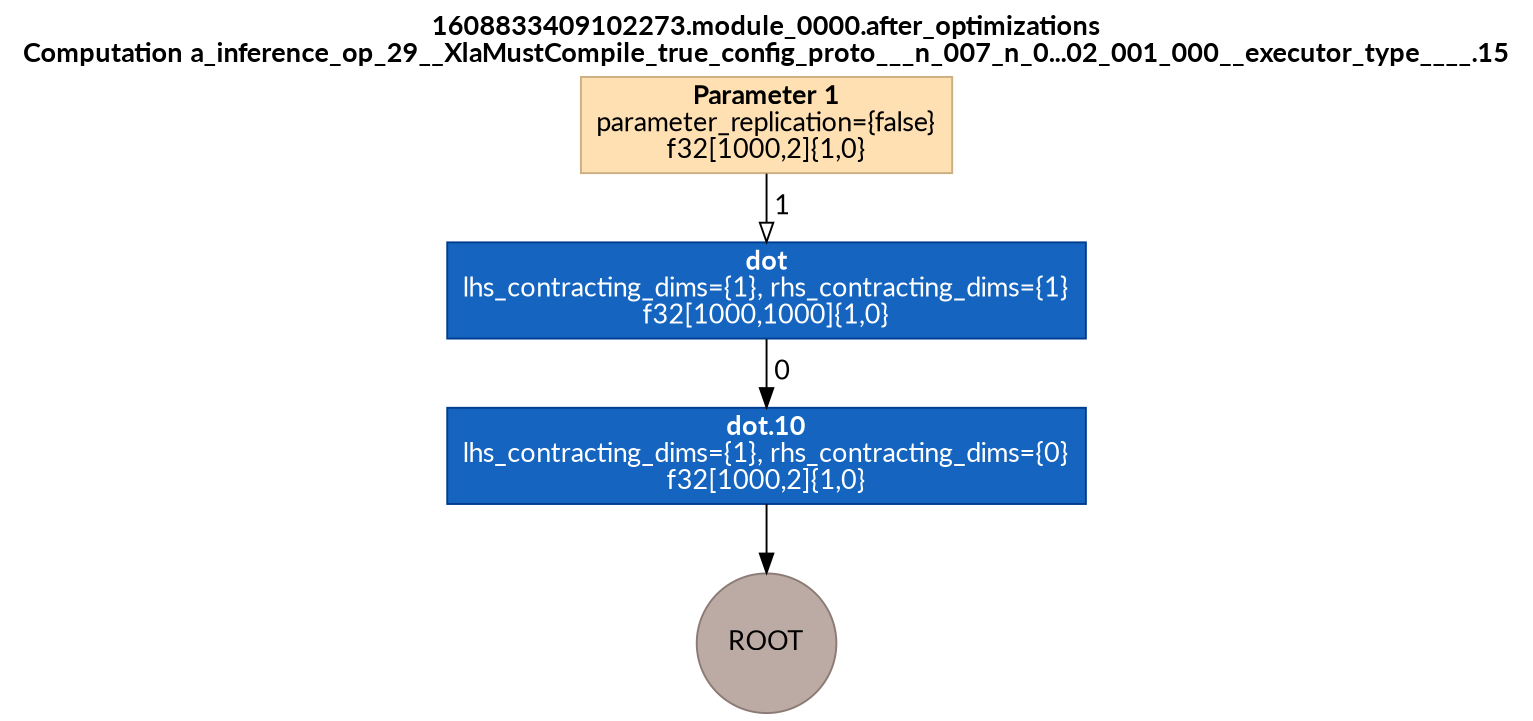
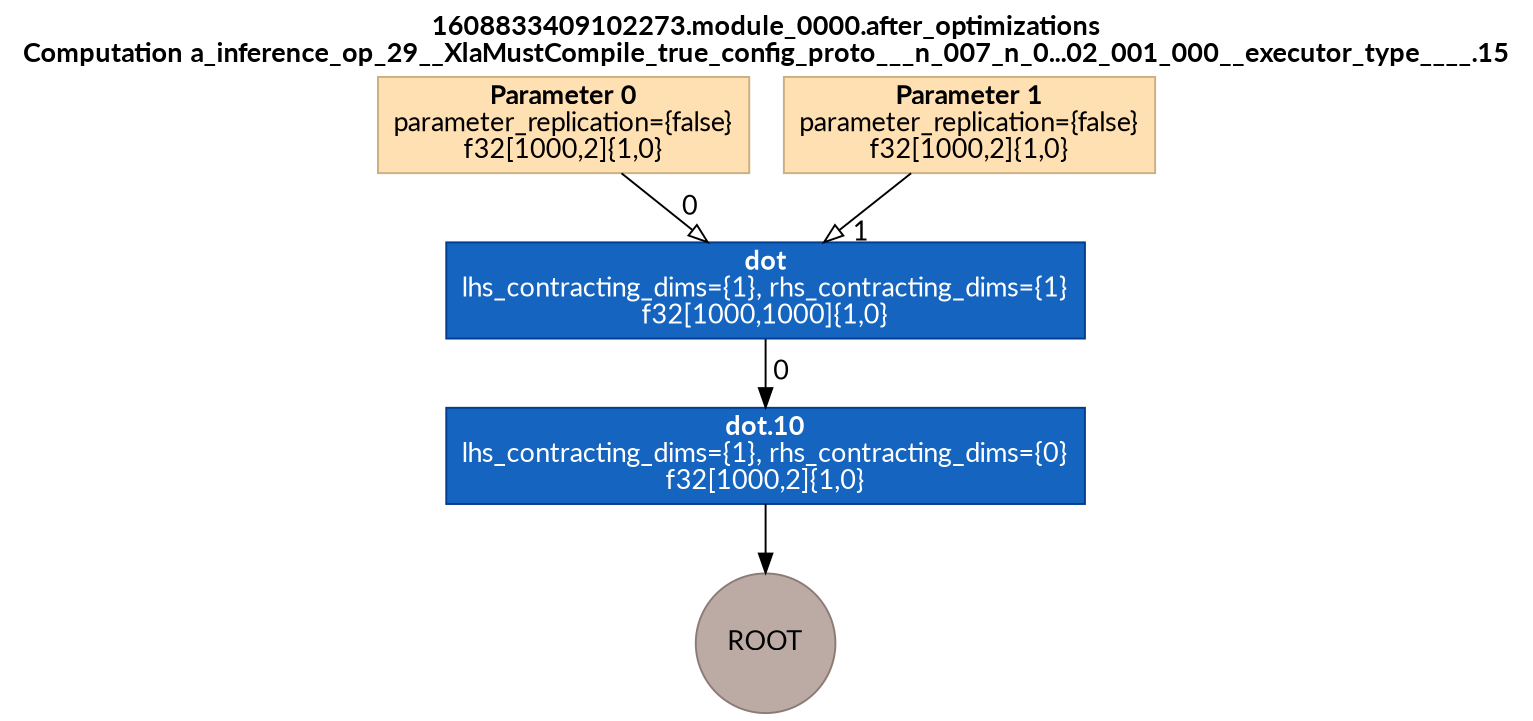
node "Parameter 0": added
